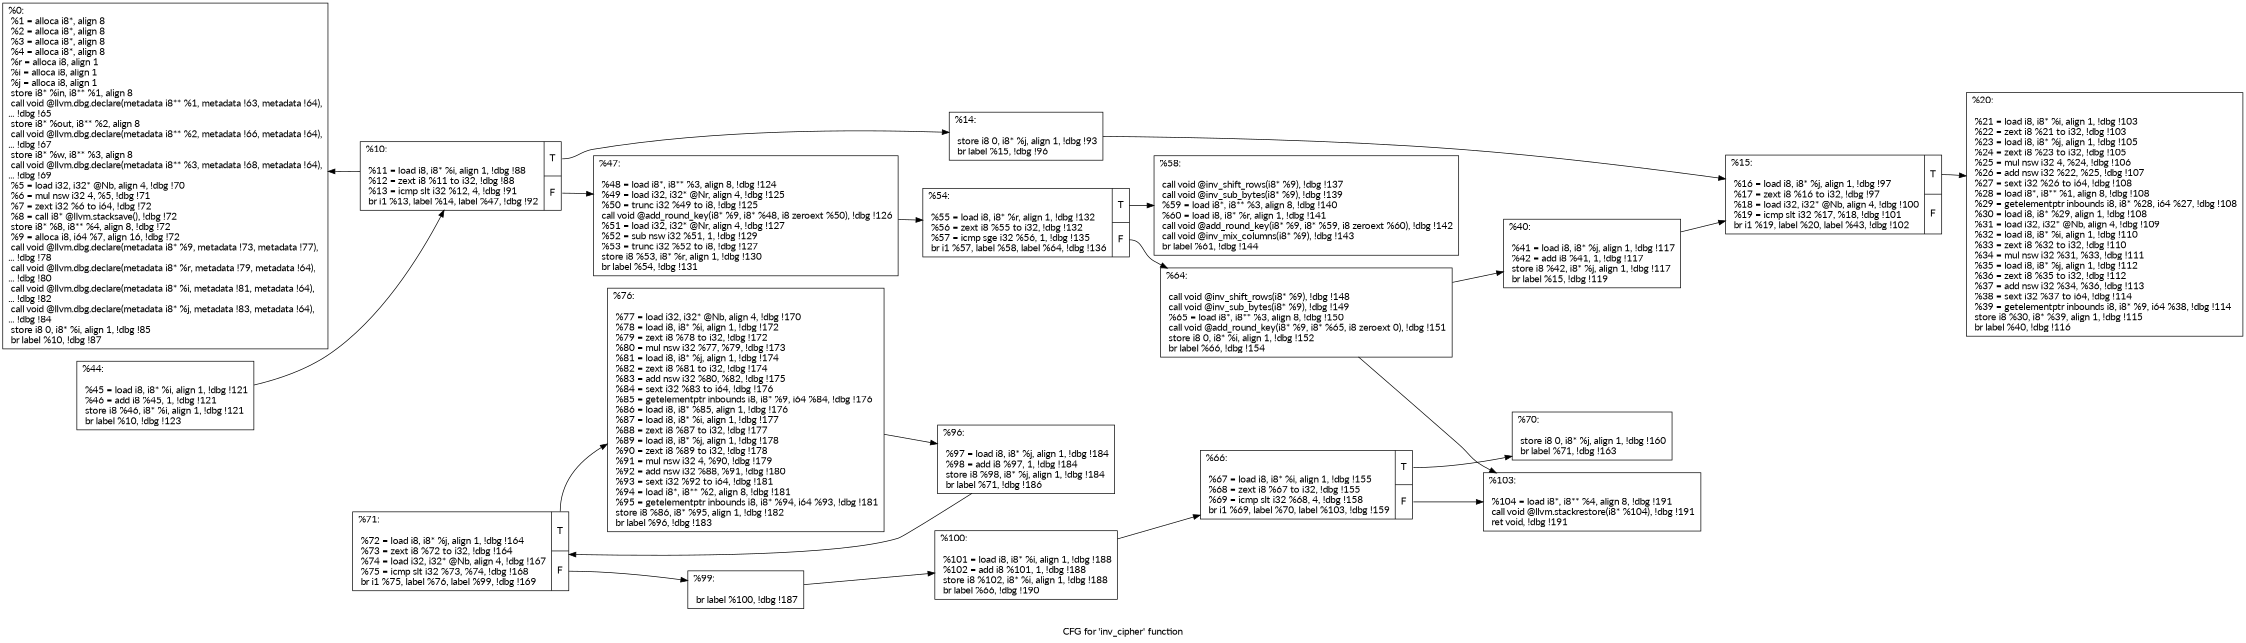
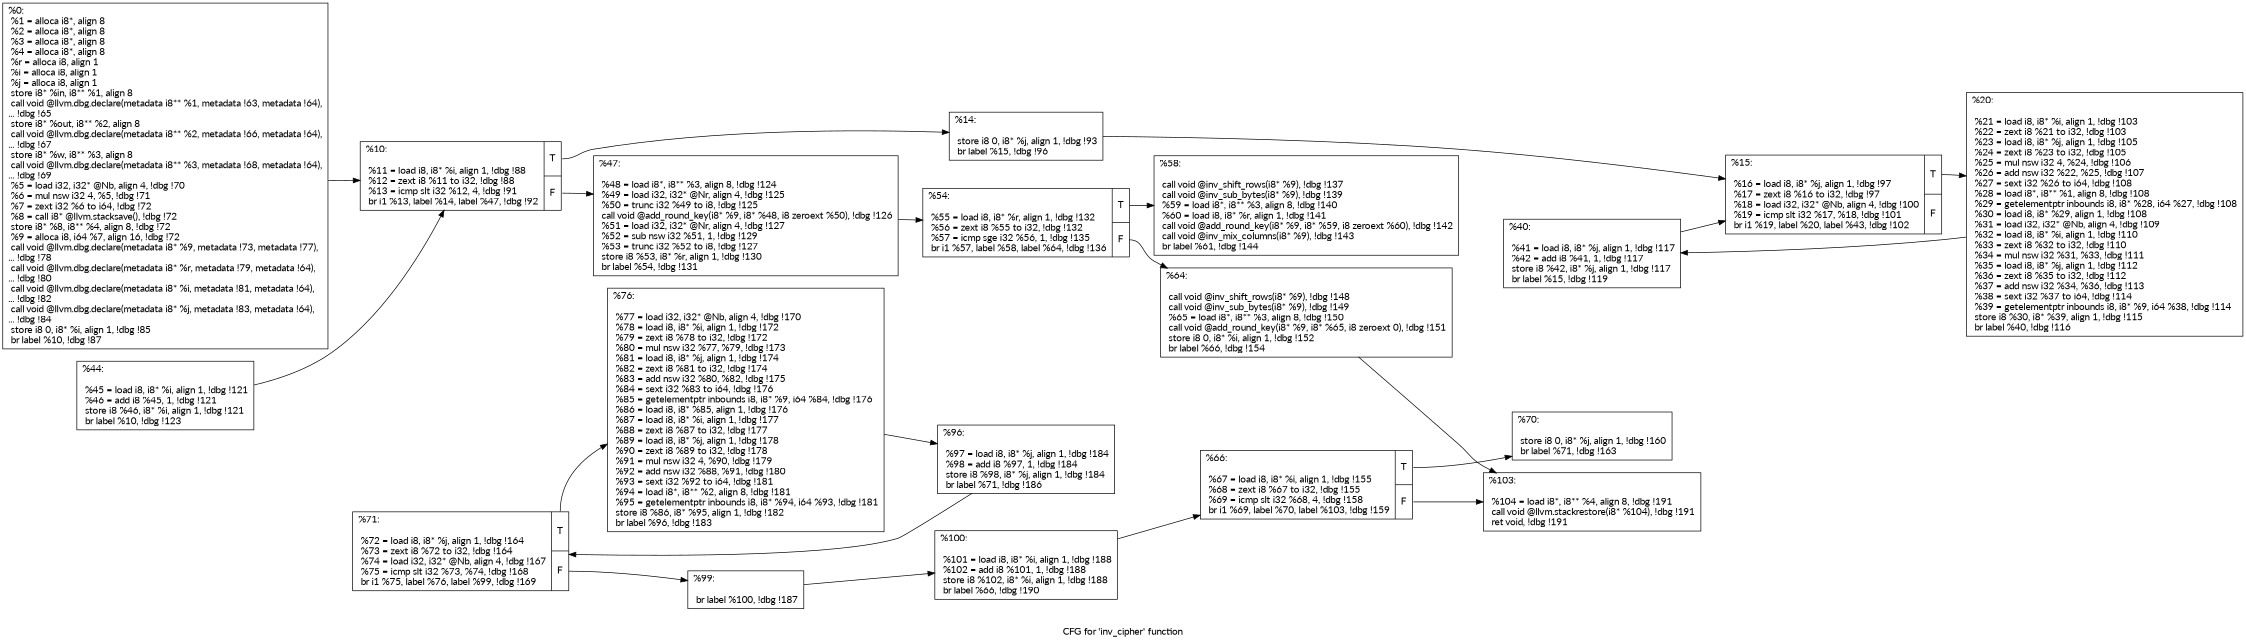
edge "%10:" -> "%0:": reversed
edge "%64:" -> "%40:": now "%20:" -> "%40:"
